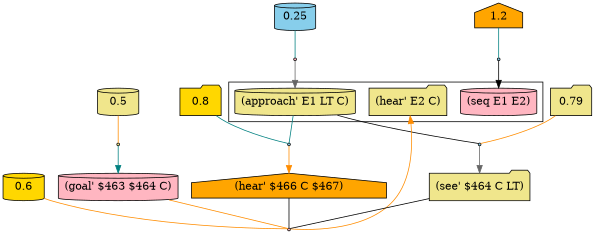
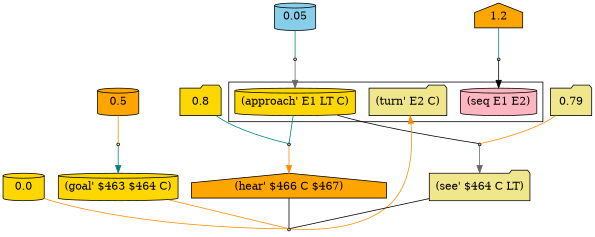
node "0.25": label "0.25" -> "0.05"
node "0.5": fillcolor khaki -> orange
node "(approach' E1 LT C)": fillcolor khaki -> gold
node "(hear' E2 C)": label "(hear' E2 C)" -> "(turn' E2 C)"
node "0.6": label "0.6" -> "0.0"
node "(goal' $463 $464 C)": fillcolor lightpink -> gold
